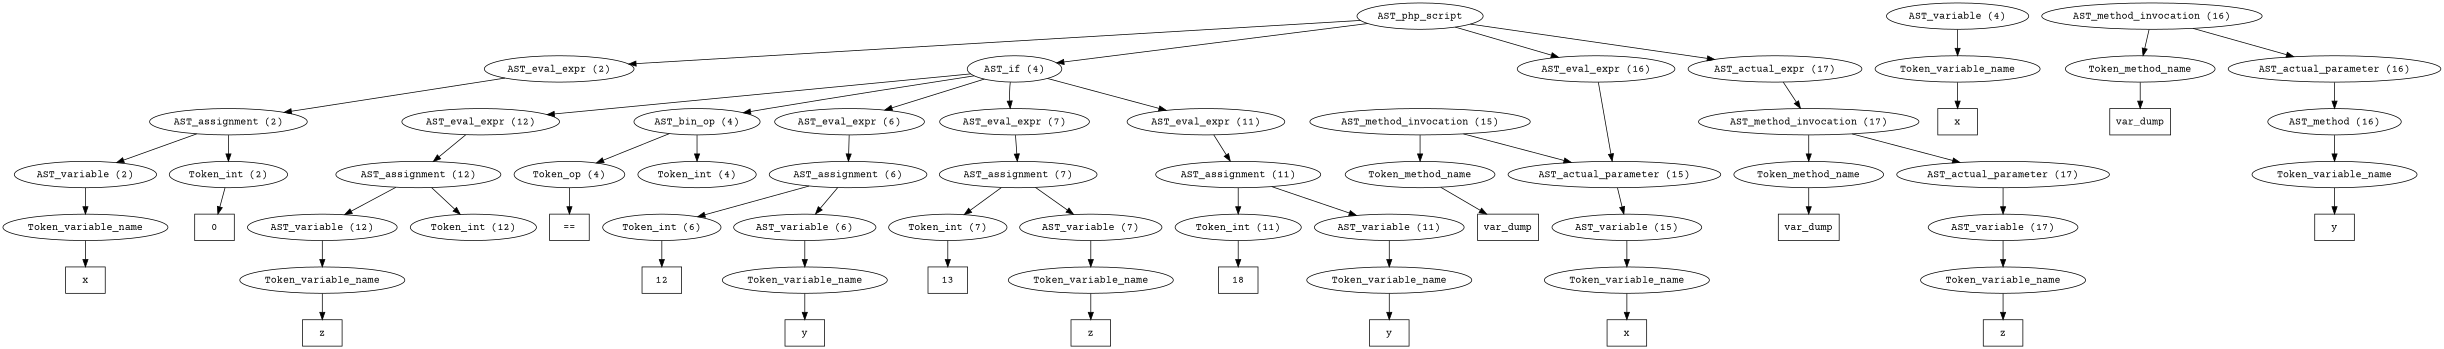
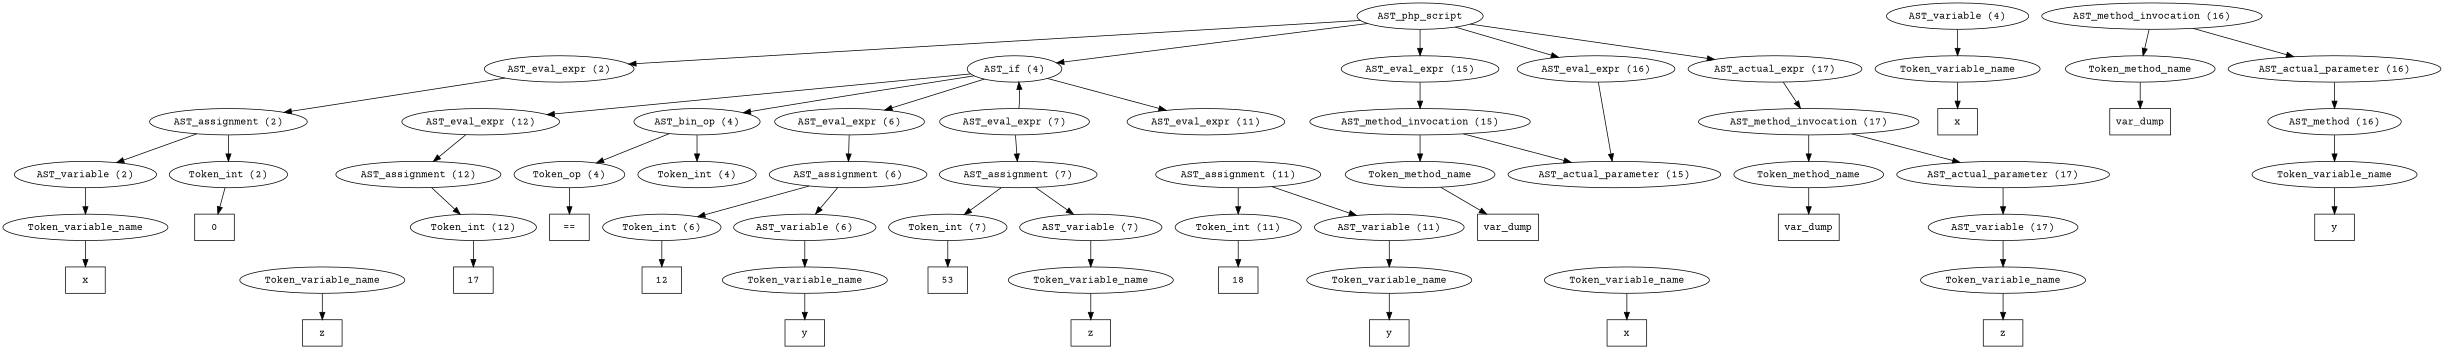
node "AST_eval_expr (15)": added
edge "AST_if (4)" -> "AST_eval_expr (7)": reversed
edge "AST_eval_expr (11)" -> "AST_assignment (11)": removed
node "AST_variable (12)": removed
node "AST_variable (15)": removed
node "17": added
node "13": label "13" -> "53"
